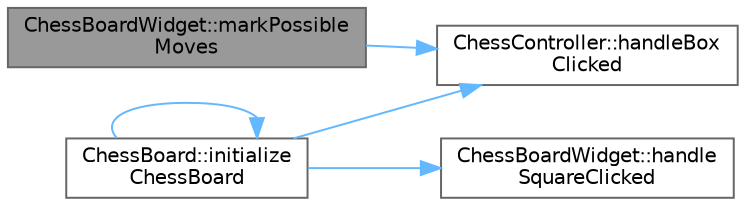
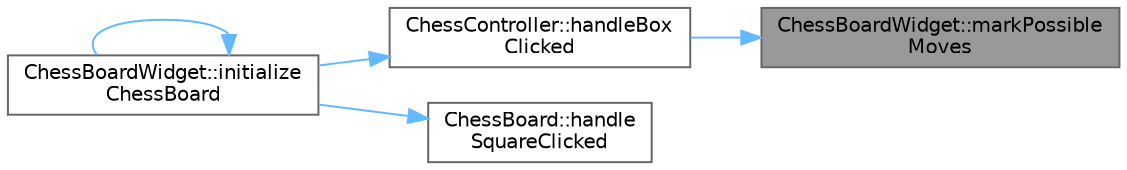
edge "ChessBoardWidget::markPossible Moves" -> "ChessController::handleBox Clicked": reversed
node "ChessBoard::initialize ChessBoard": label "ChessBoard::initialize ChessBoard" -> "ChessBoardWidget::initialize ChessBoard"
node "ChessBoardWidget::handle SquareClicked": label "ChessBoardWidget::handle SquareClicked" -> "ChessBoard::handle SquareClicked"
